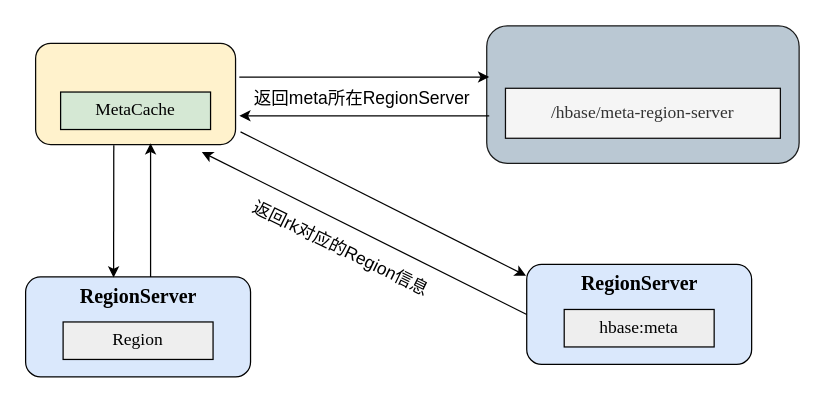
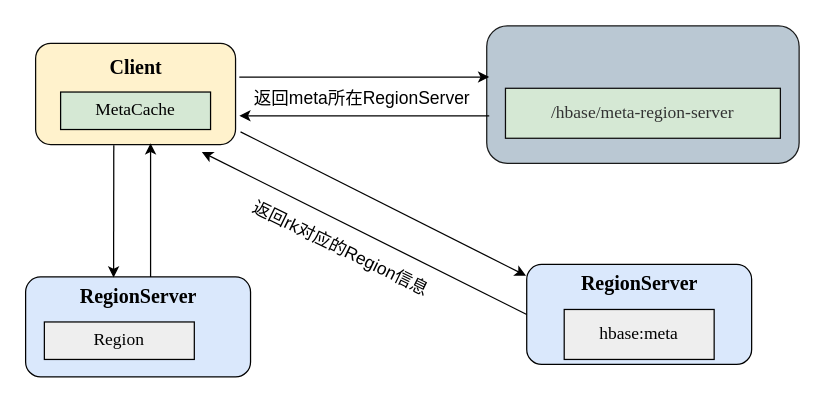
node "Client": added
node "/hbase/meta-region-server": fillcolor #f5f5f5 -> #d5e8d4
node "hbase:meta": size 150x38 -> 150x50
node "Region": moved (138, 341) -> (119, 341)
